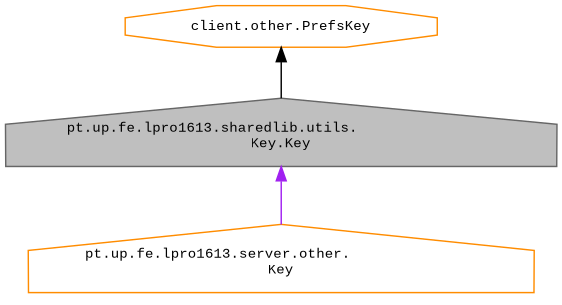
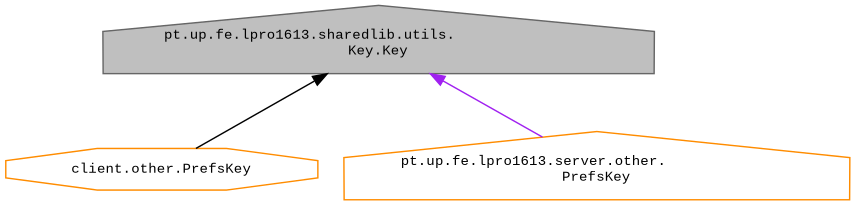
edge "pt.up.fe.lpro1613.sharedlib.utils. Key.Key" -> "client.other.PrefsKey": reversed
node "pt.up.fe.lpro1613.server.other. Key": label "pt.up.fe.lpro1613.server.other. Key" -> "pt.up.fe.lpro1613.server.other. PrefsKey"
